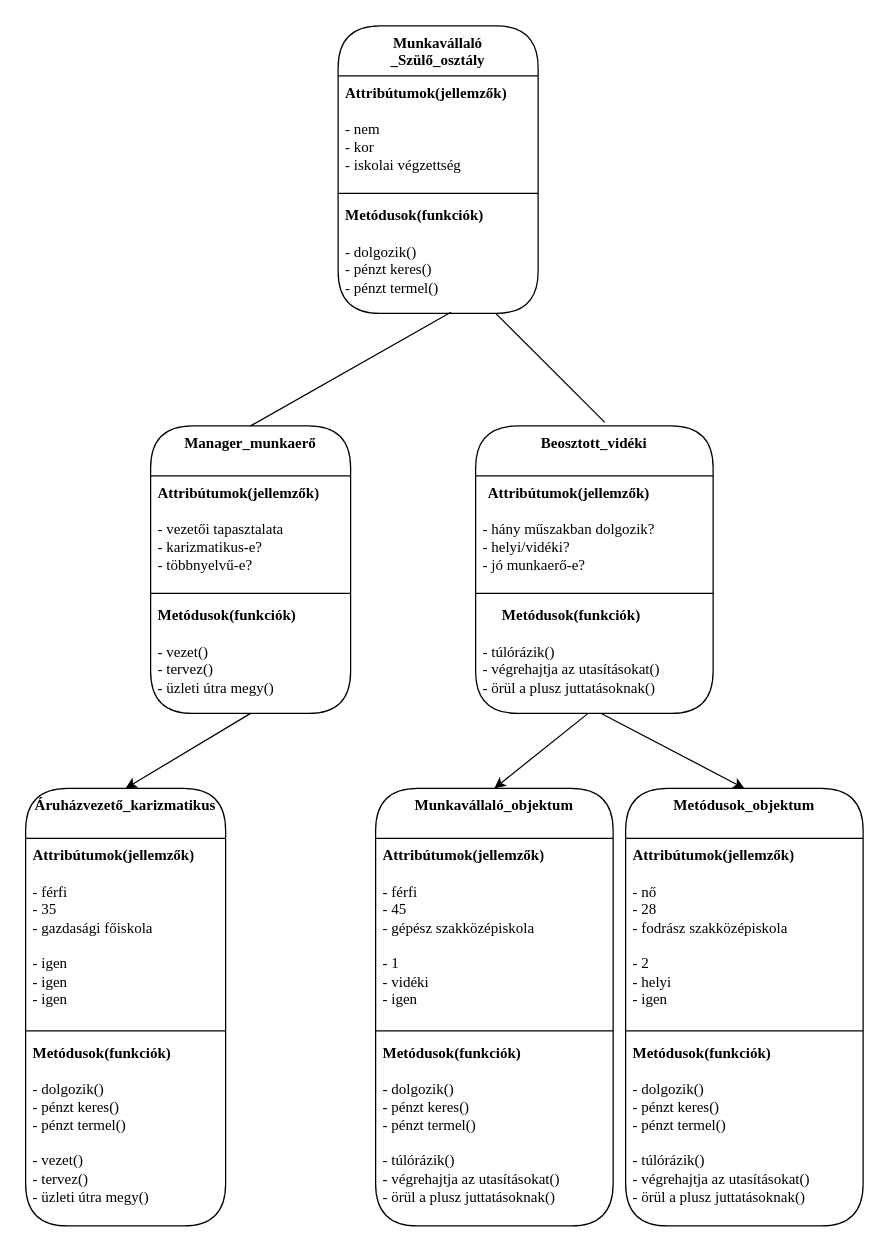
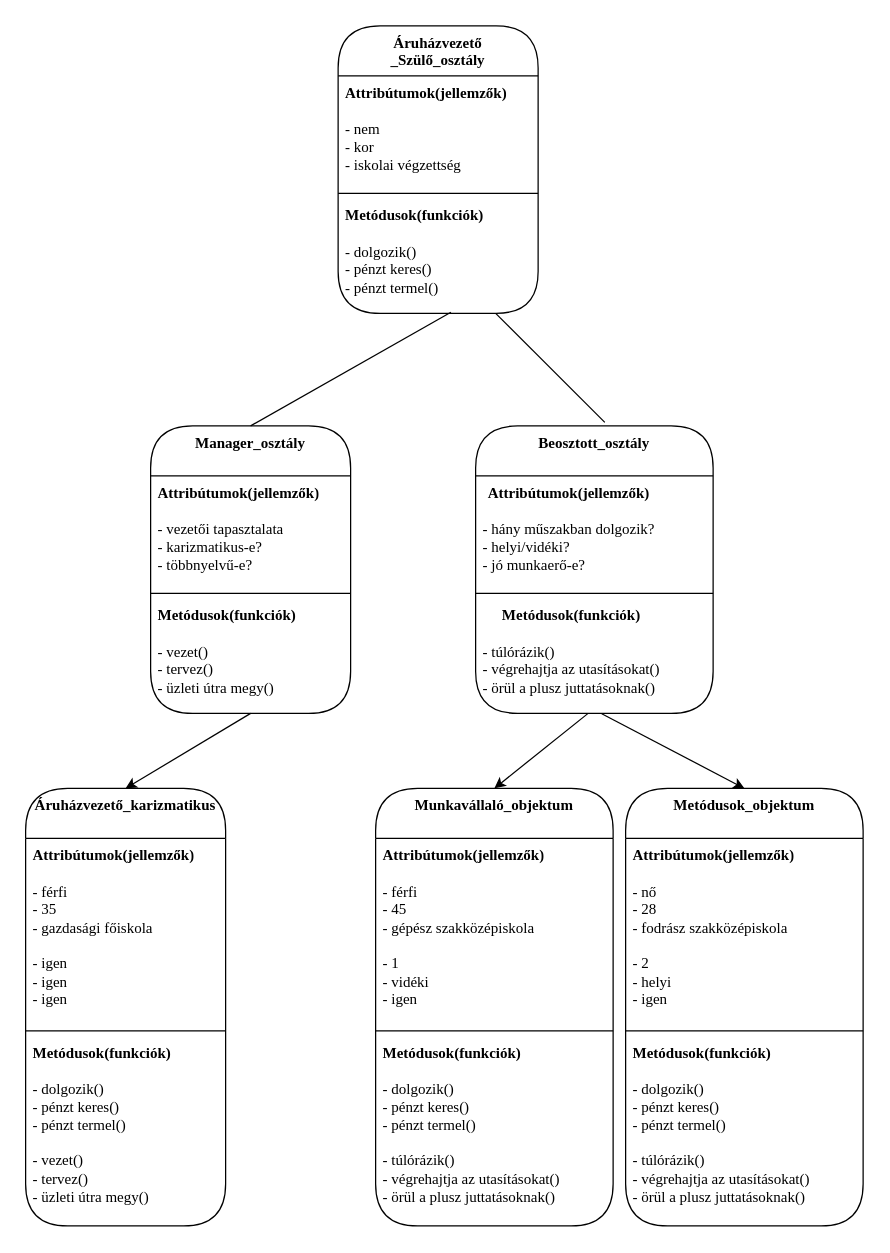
node "Munkavállaló _Szülő_osztály": label "Munkavállaló _Szülő_osztály" -> "Áruházvezető _Szülő_osztály"
node "Manager_munkaerő": label "Manager_munkaerő" -> "Manager_osztály"
node "Beosztott_vidéki": label "Beosztott_vidéki" -> "Beosztott_osztály"
